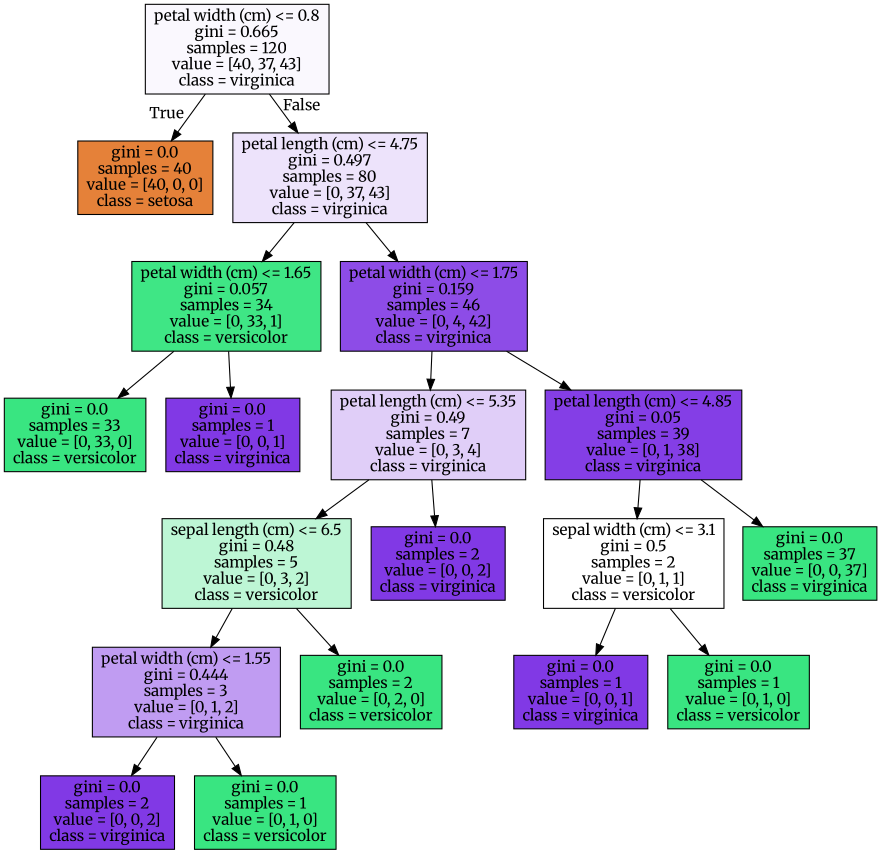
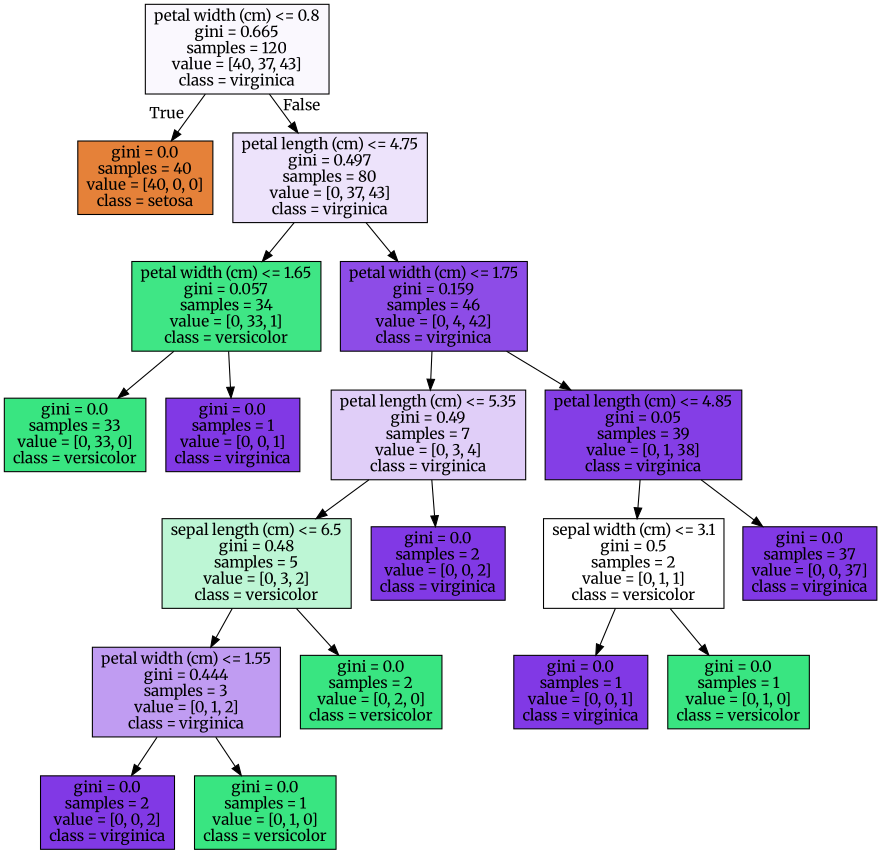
node "gini = 0.0 samples = 37 value = [0, 0, 37] class = virginica": fillcolor #39e581 -> #8139e5
